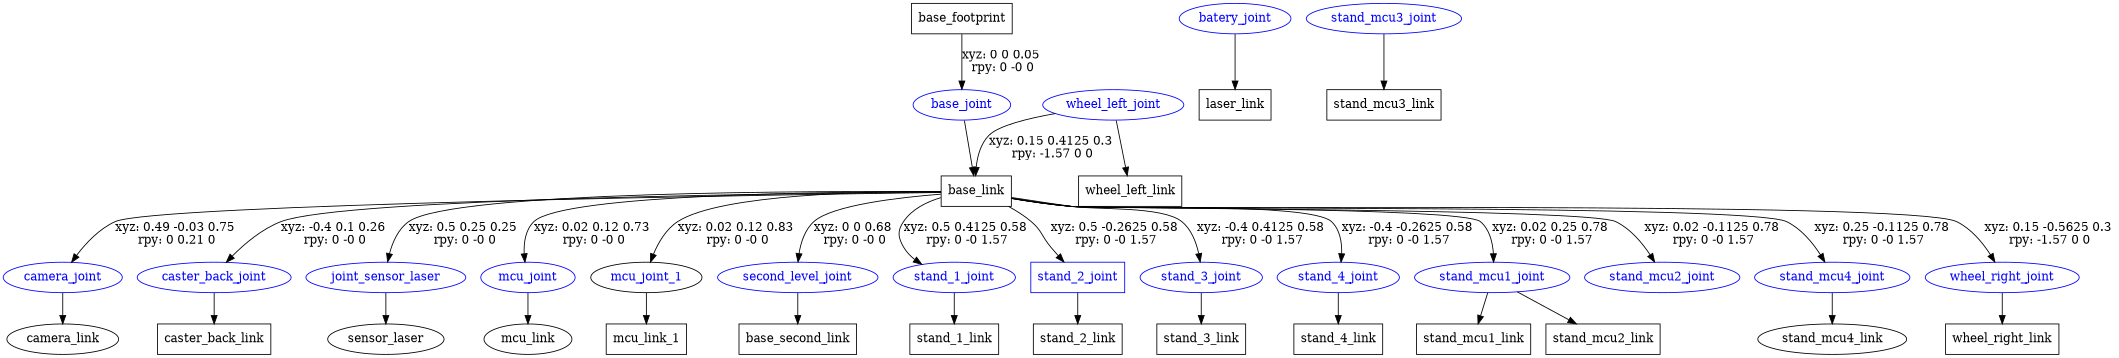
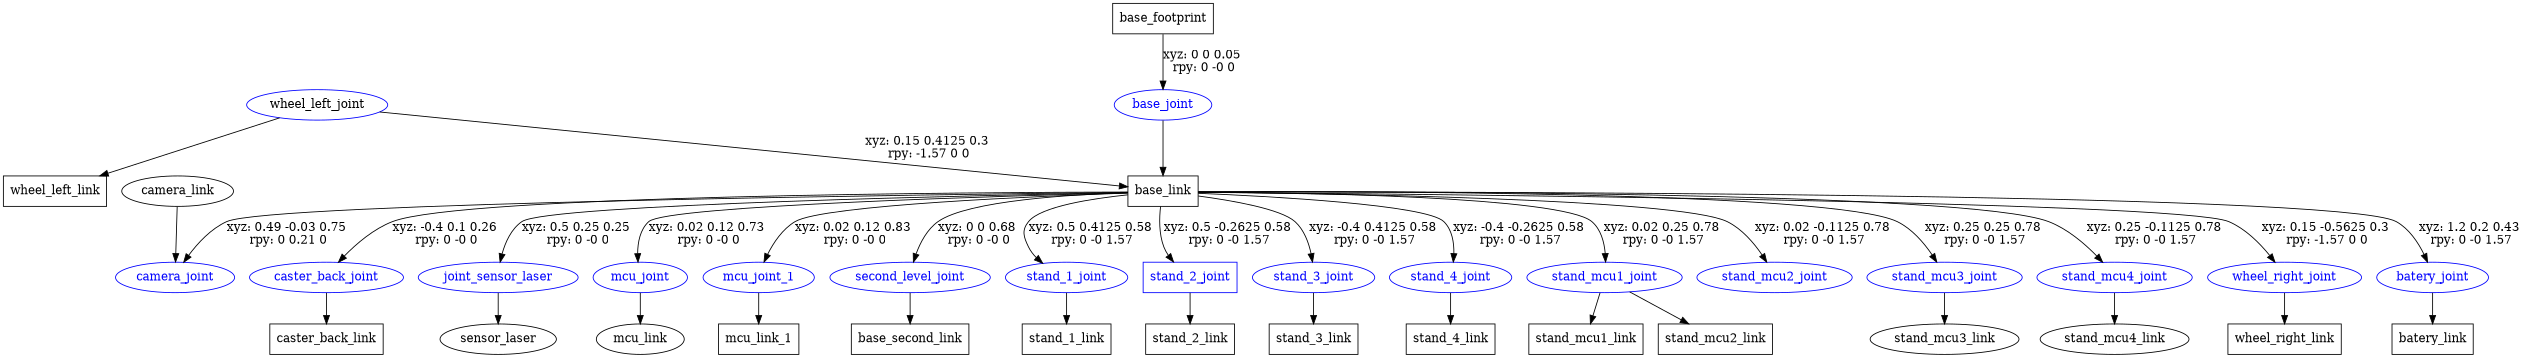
node "wheel_left_joint": fontcolor blue -> black
node "laser_link": label "laser_link" -> "batery_link"
node "stand_mcu3_link": shape box -> ellipse
edge "base_link" -> "stand_mcu3_joint": added, label "xyz: 0.25 0.25 0.78 rpy: 0 -0 1.57"
edge "base_link" -> "batery_joint": added, label "xyz: 1.2 0.2 0.43 rpy: 0 -0 1.57"
node "mcu_joint_1": color black -> blue
edge "camera_joint" -> "camera_link": reversed
